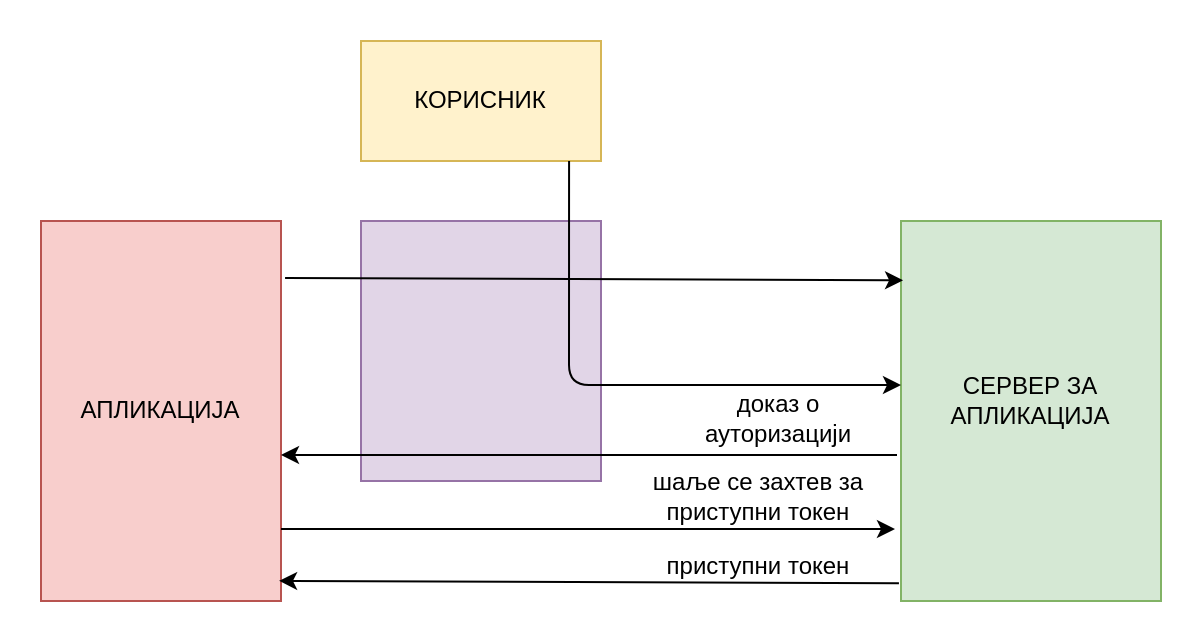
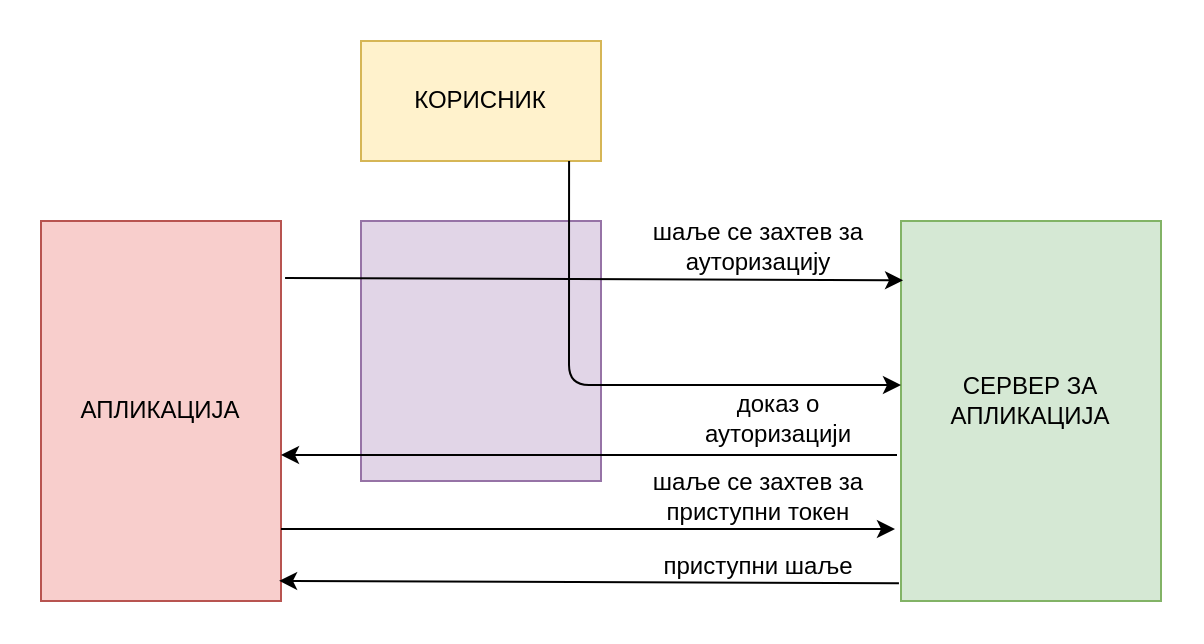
node "шаље се захтев за ауторизацију": added
node "приступни токен": label "приступни токен" -> "приступни шаље"
